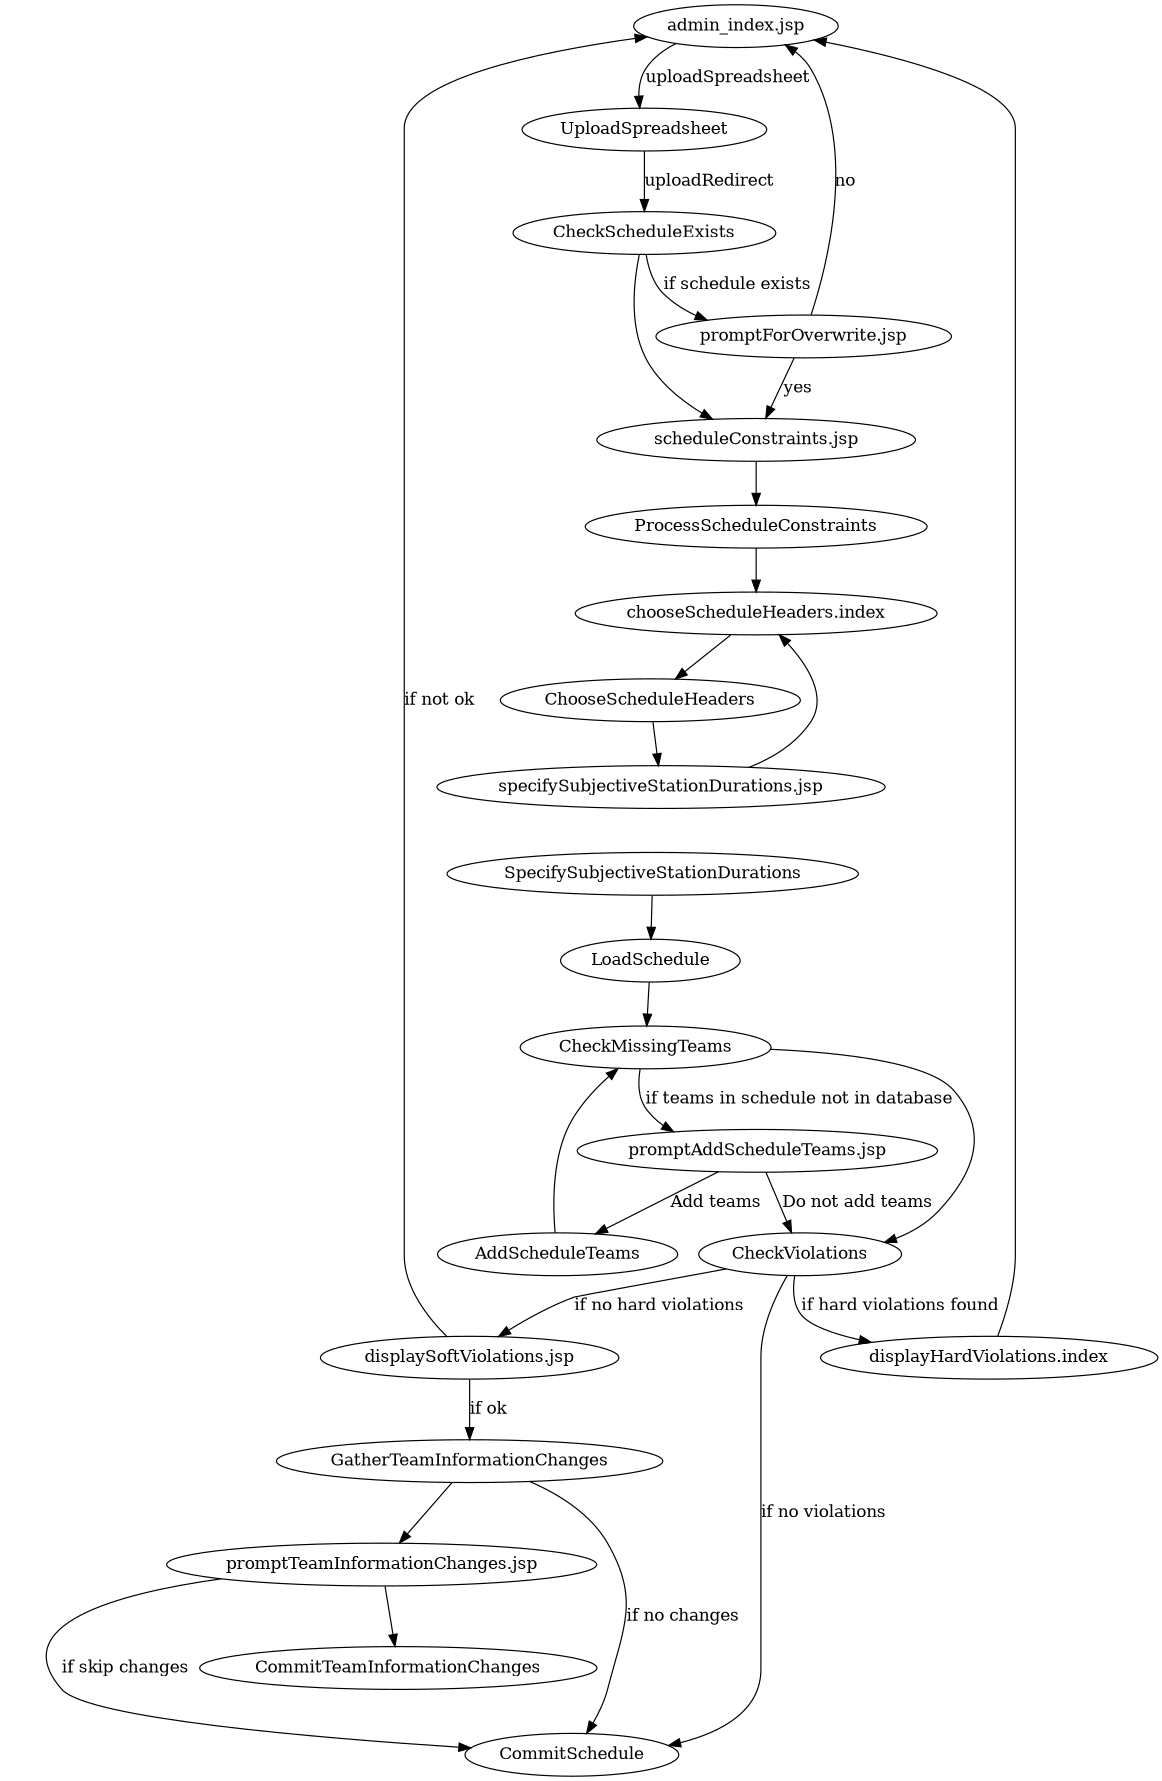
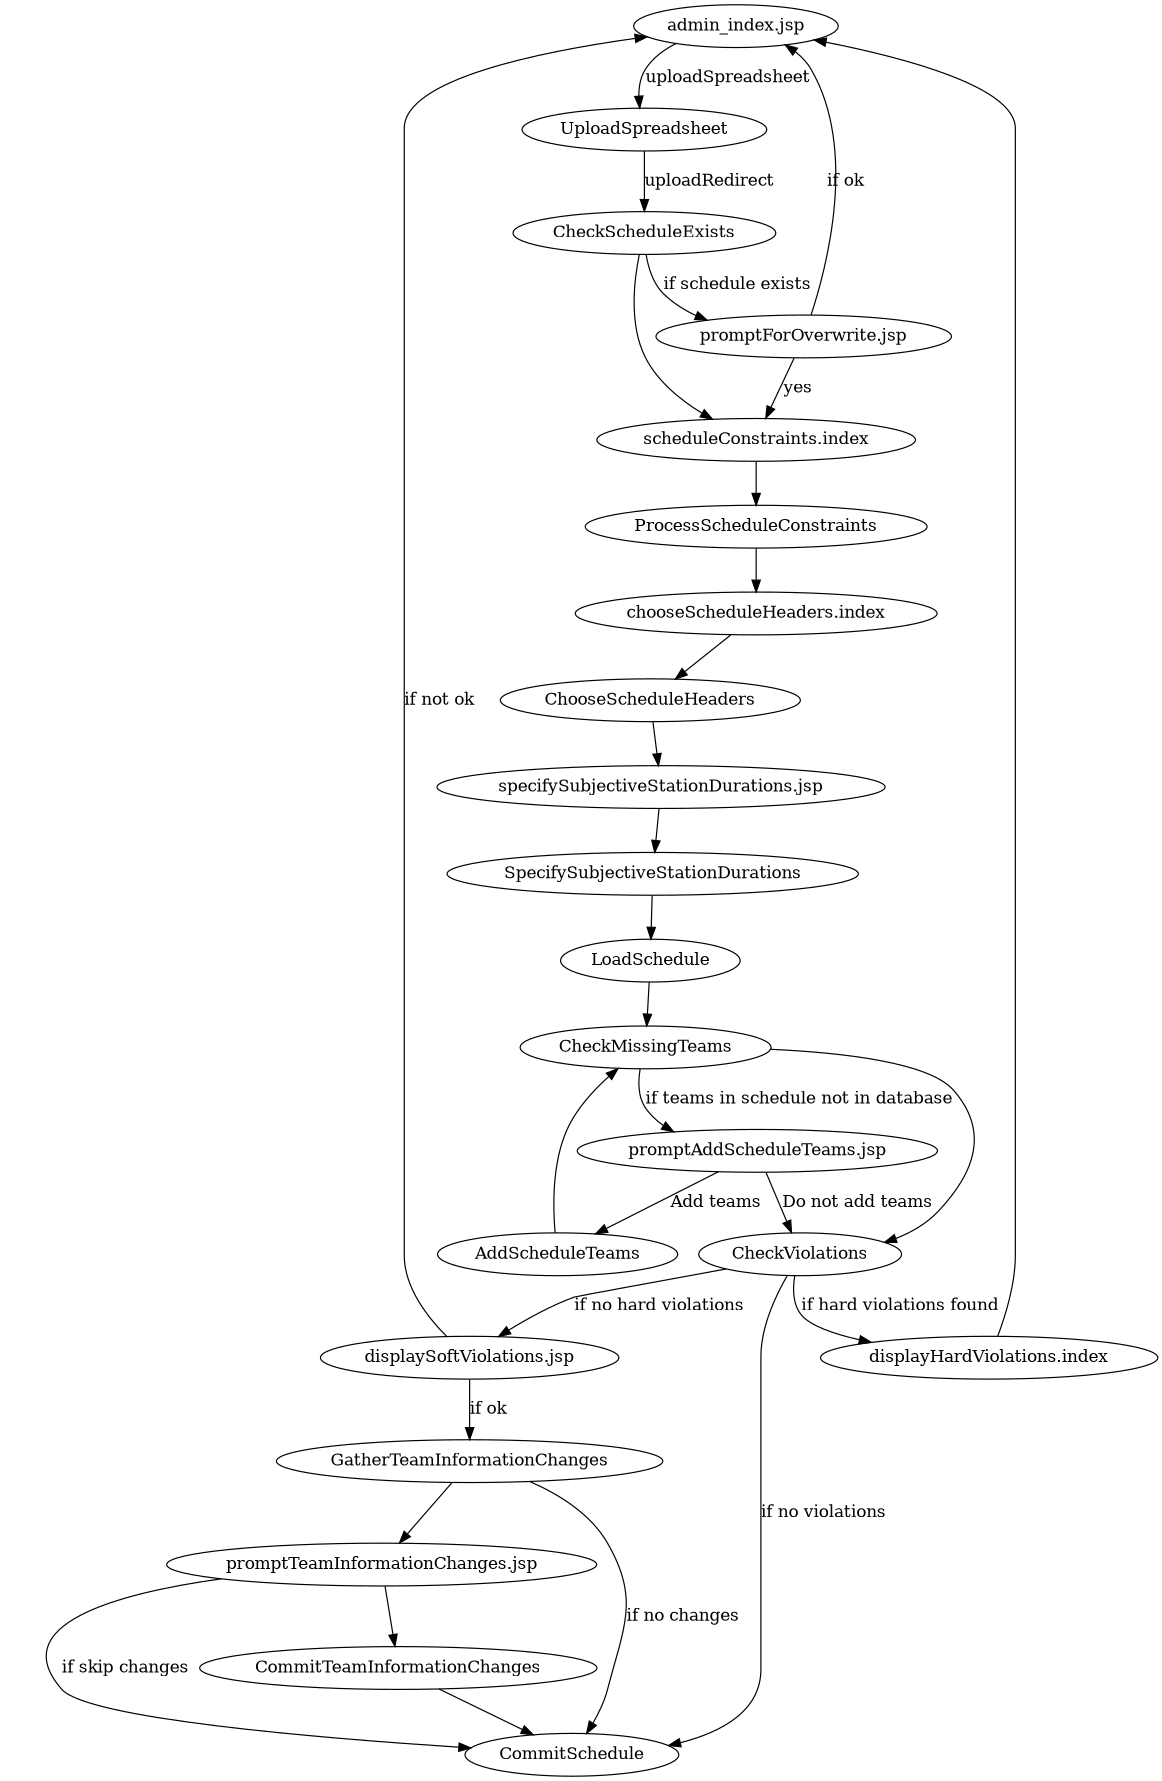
edge "promptForOverwrite.jsp" -> "admin_index.jsp": label "no" -> "if ok"
node "scheduleConstraints.jsp": label "scheduleConstraints.jsp" -> "scheduleConstraints.index"
edge "specifySubjectiveStationDurations.jsp" -> "chooseScheduleHeaders.index": now "specifySubjectiveStationDurations.jsp" -> "SpecifySubjectiveStationDurations"
edge "CommitTeamInformationChanges" -> "CommitSchedule": added
